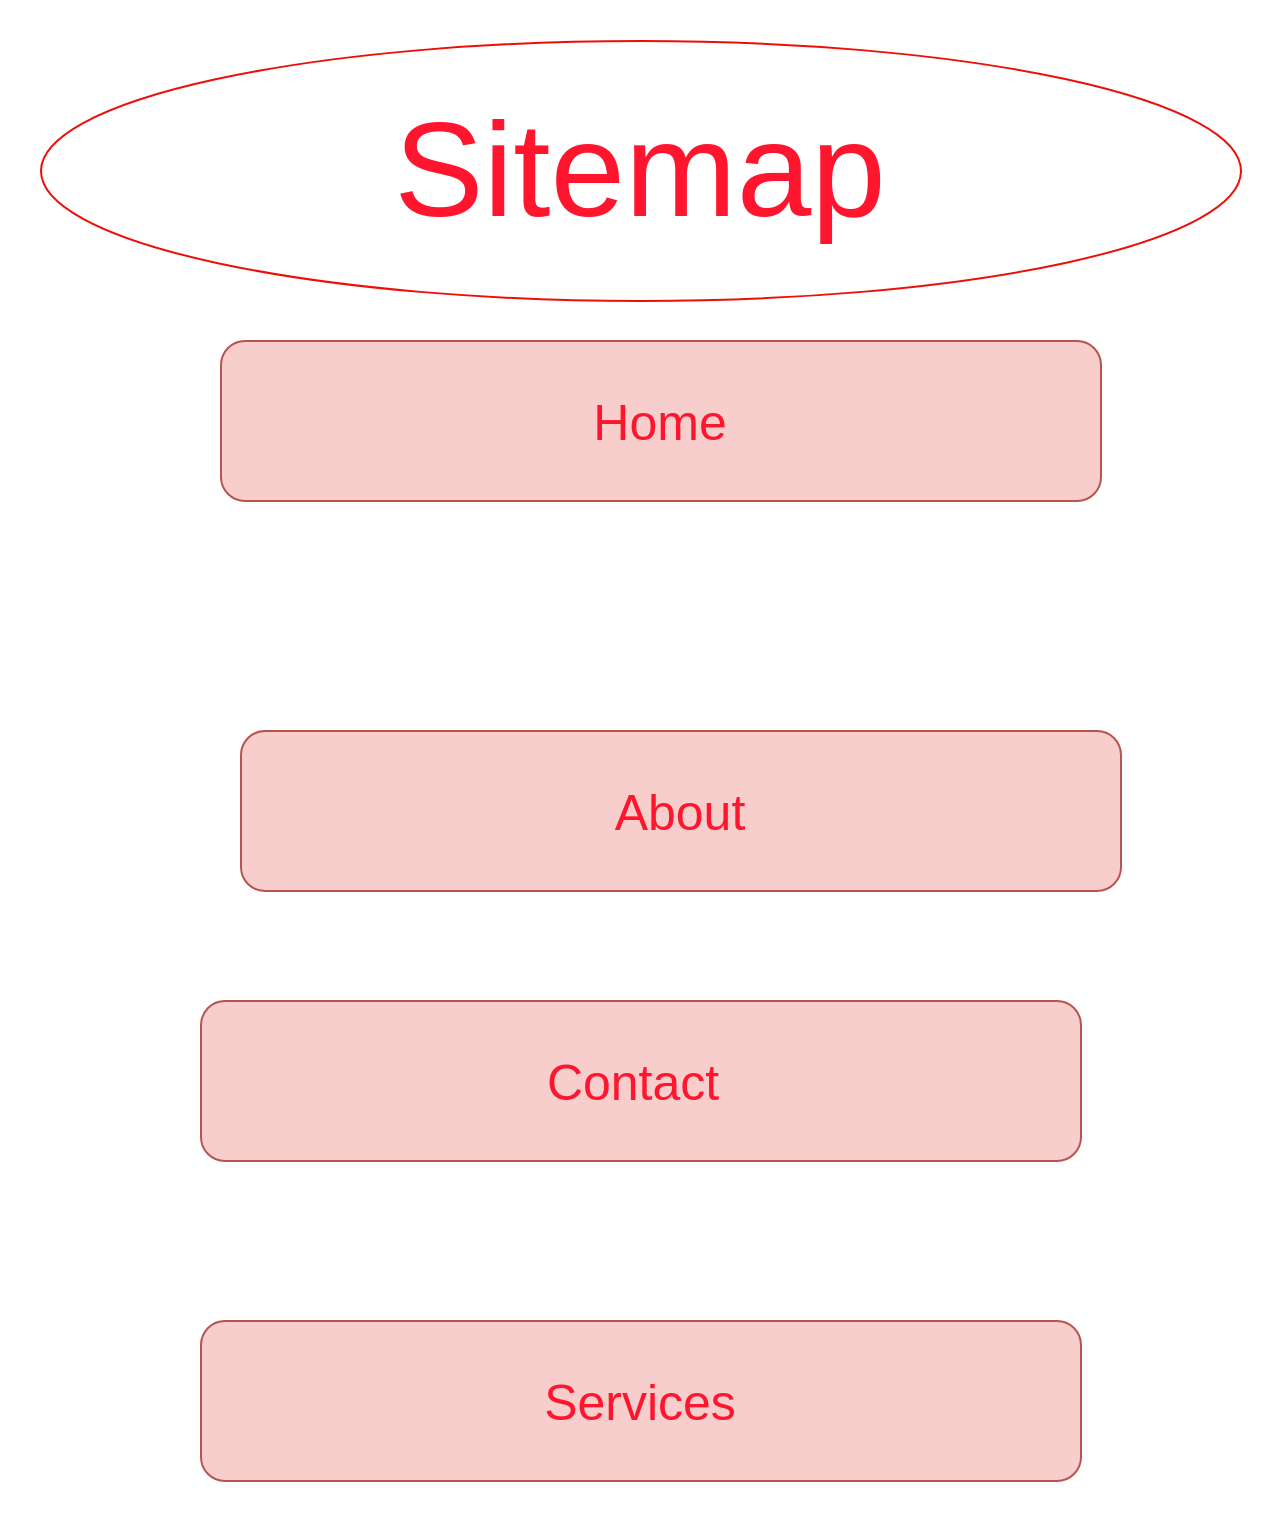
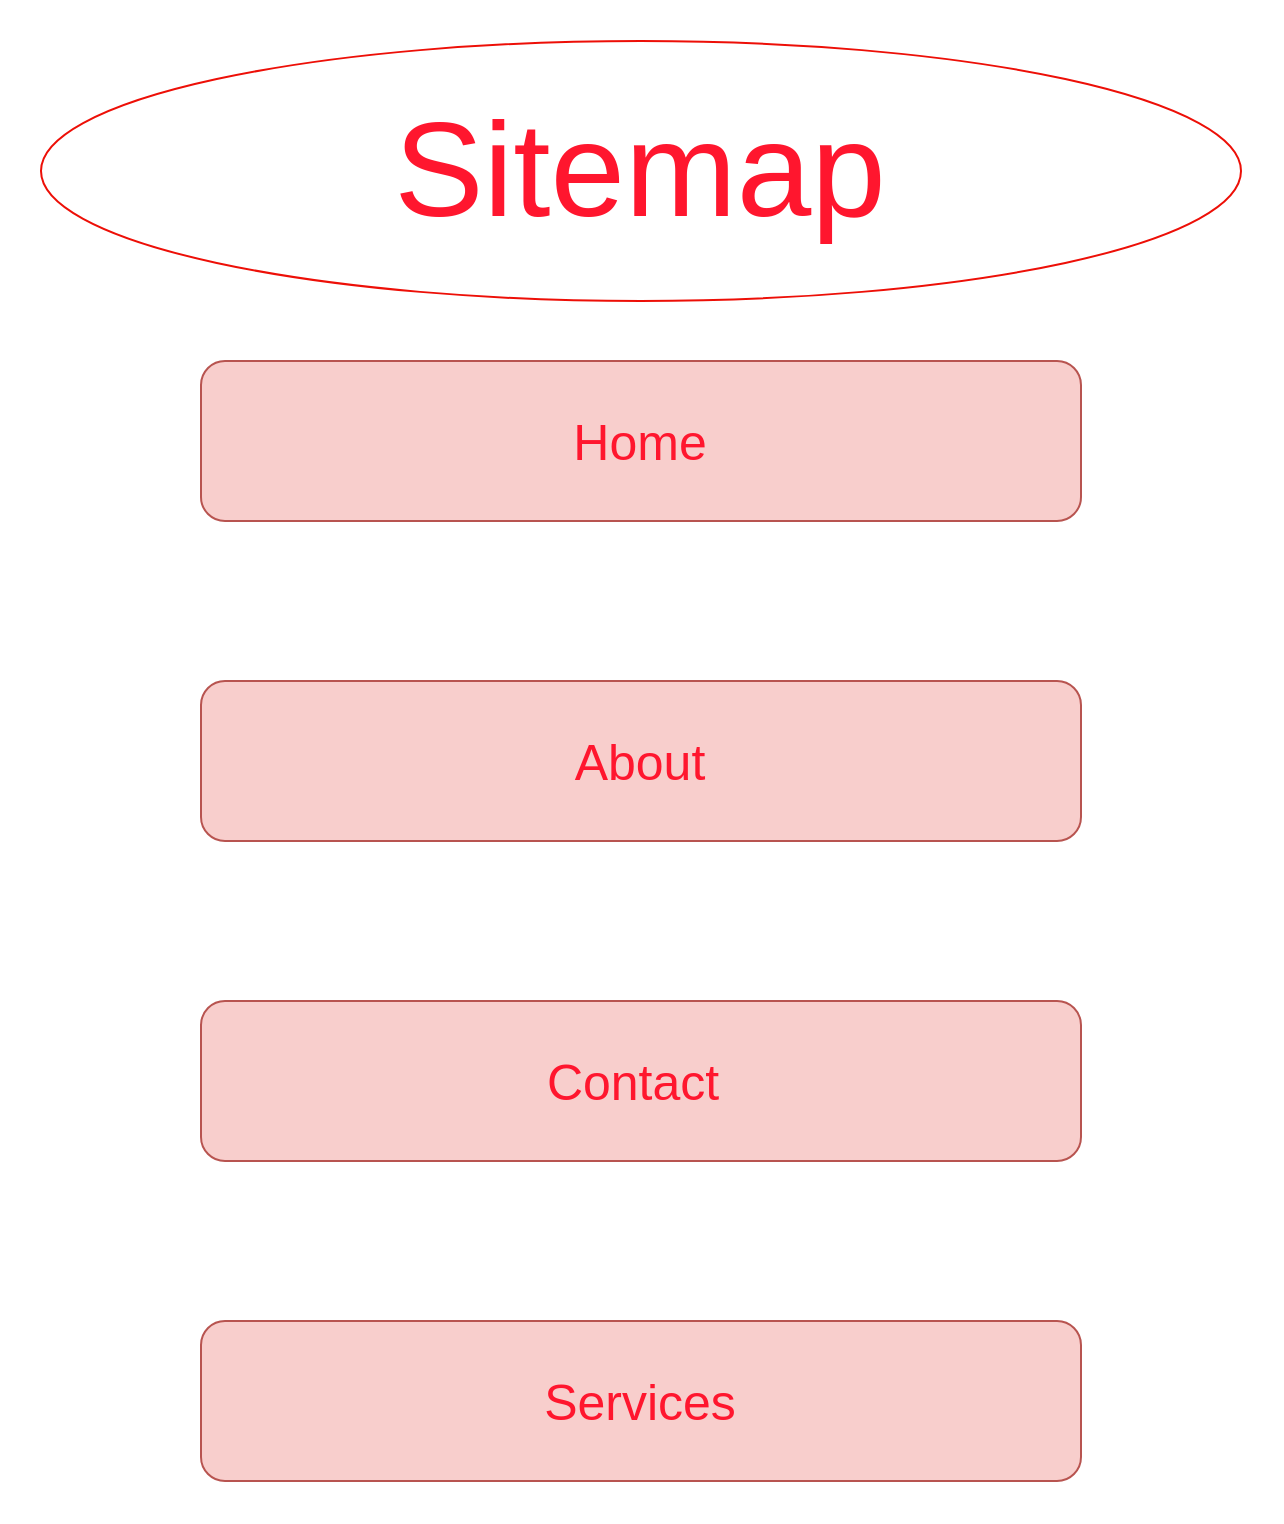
node "Home": moved (661, 421) -> (641, 441)
node "About": moved (681, 811) -> (641, 761)
